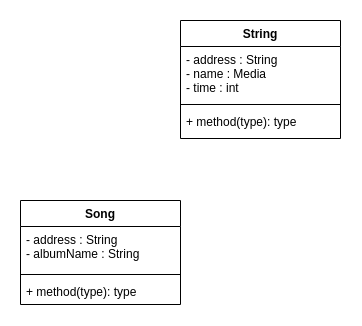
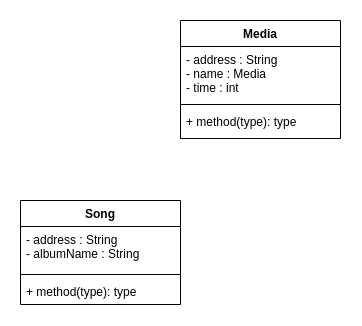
node "String": label "String" -> "Media"
